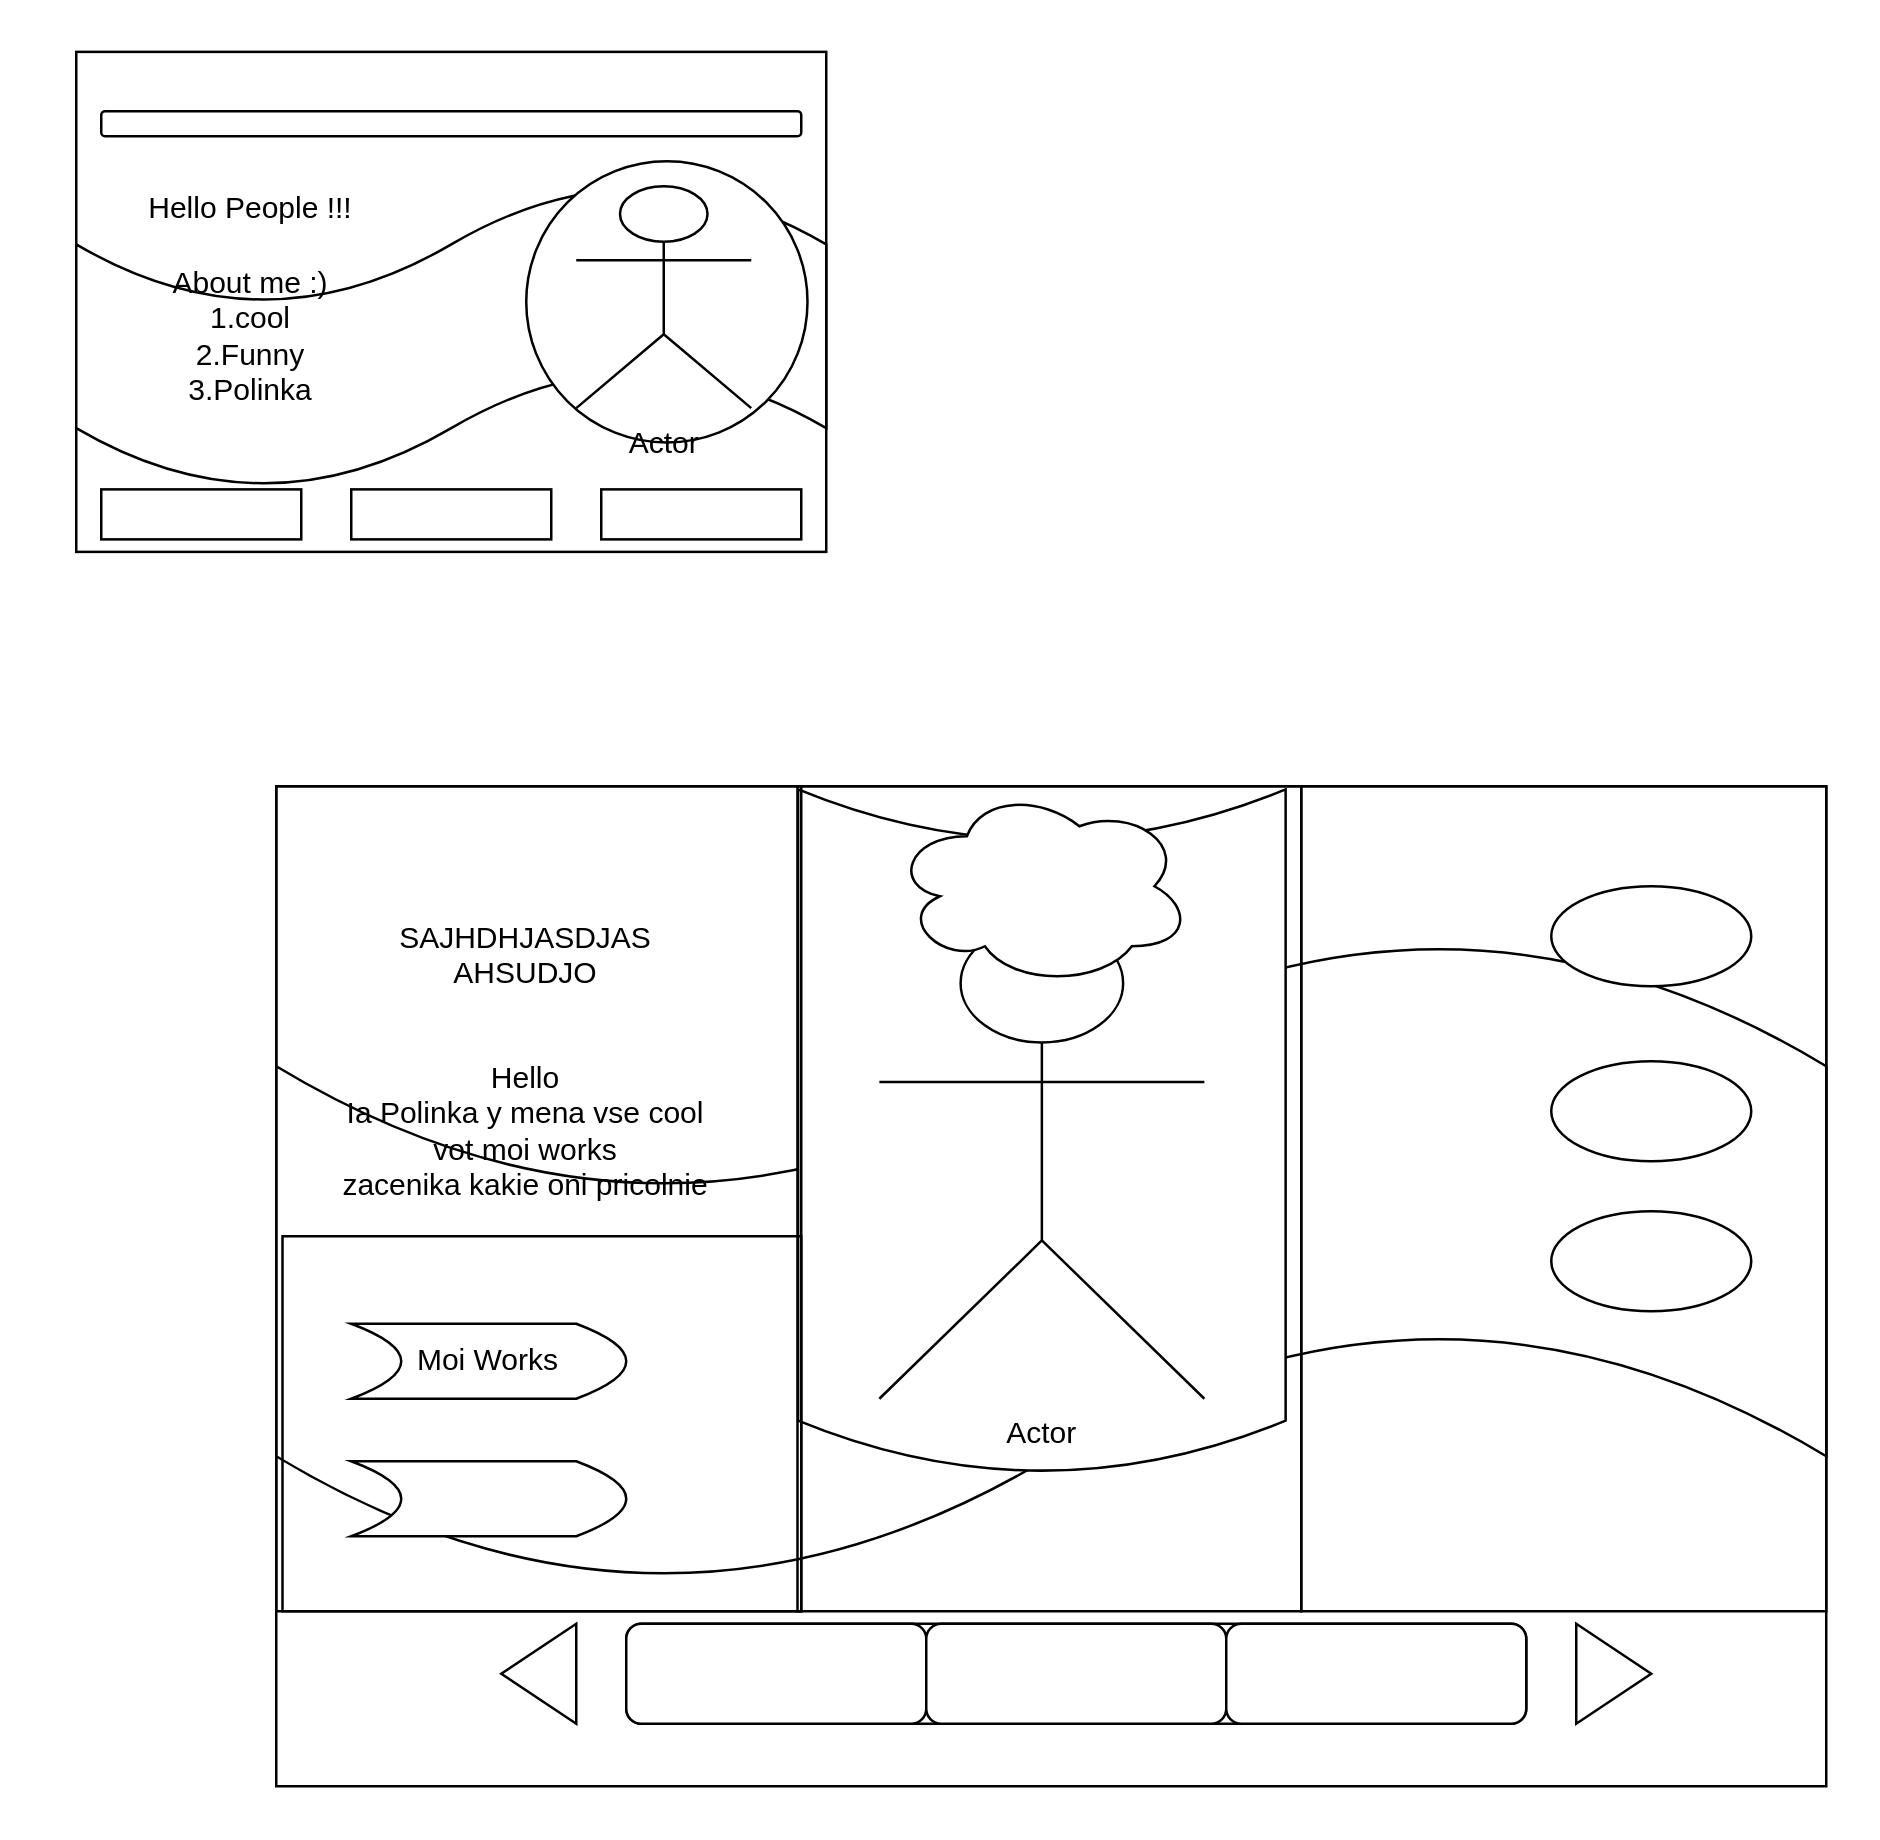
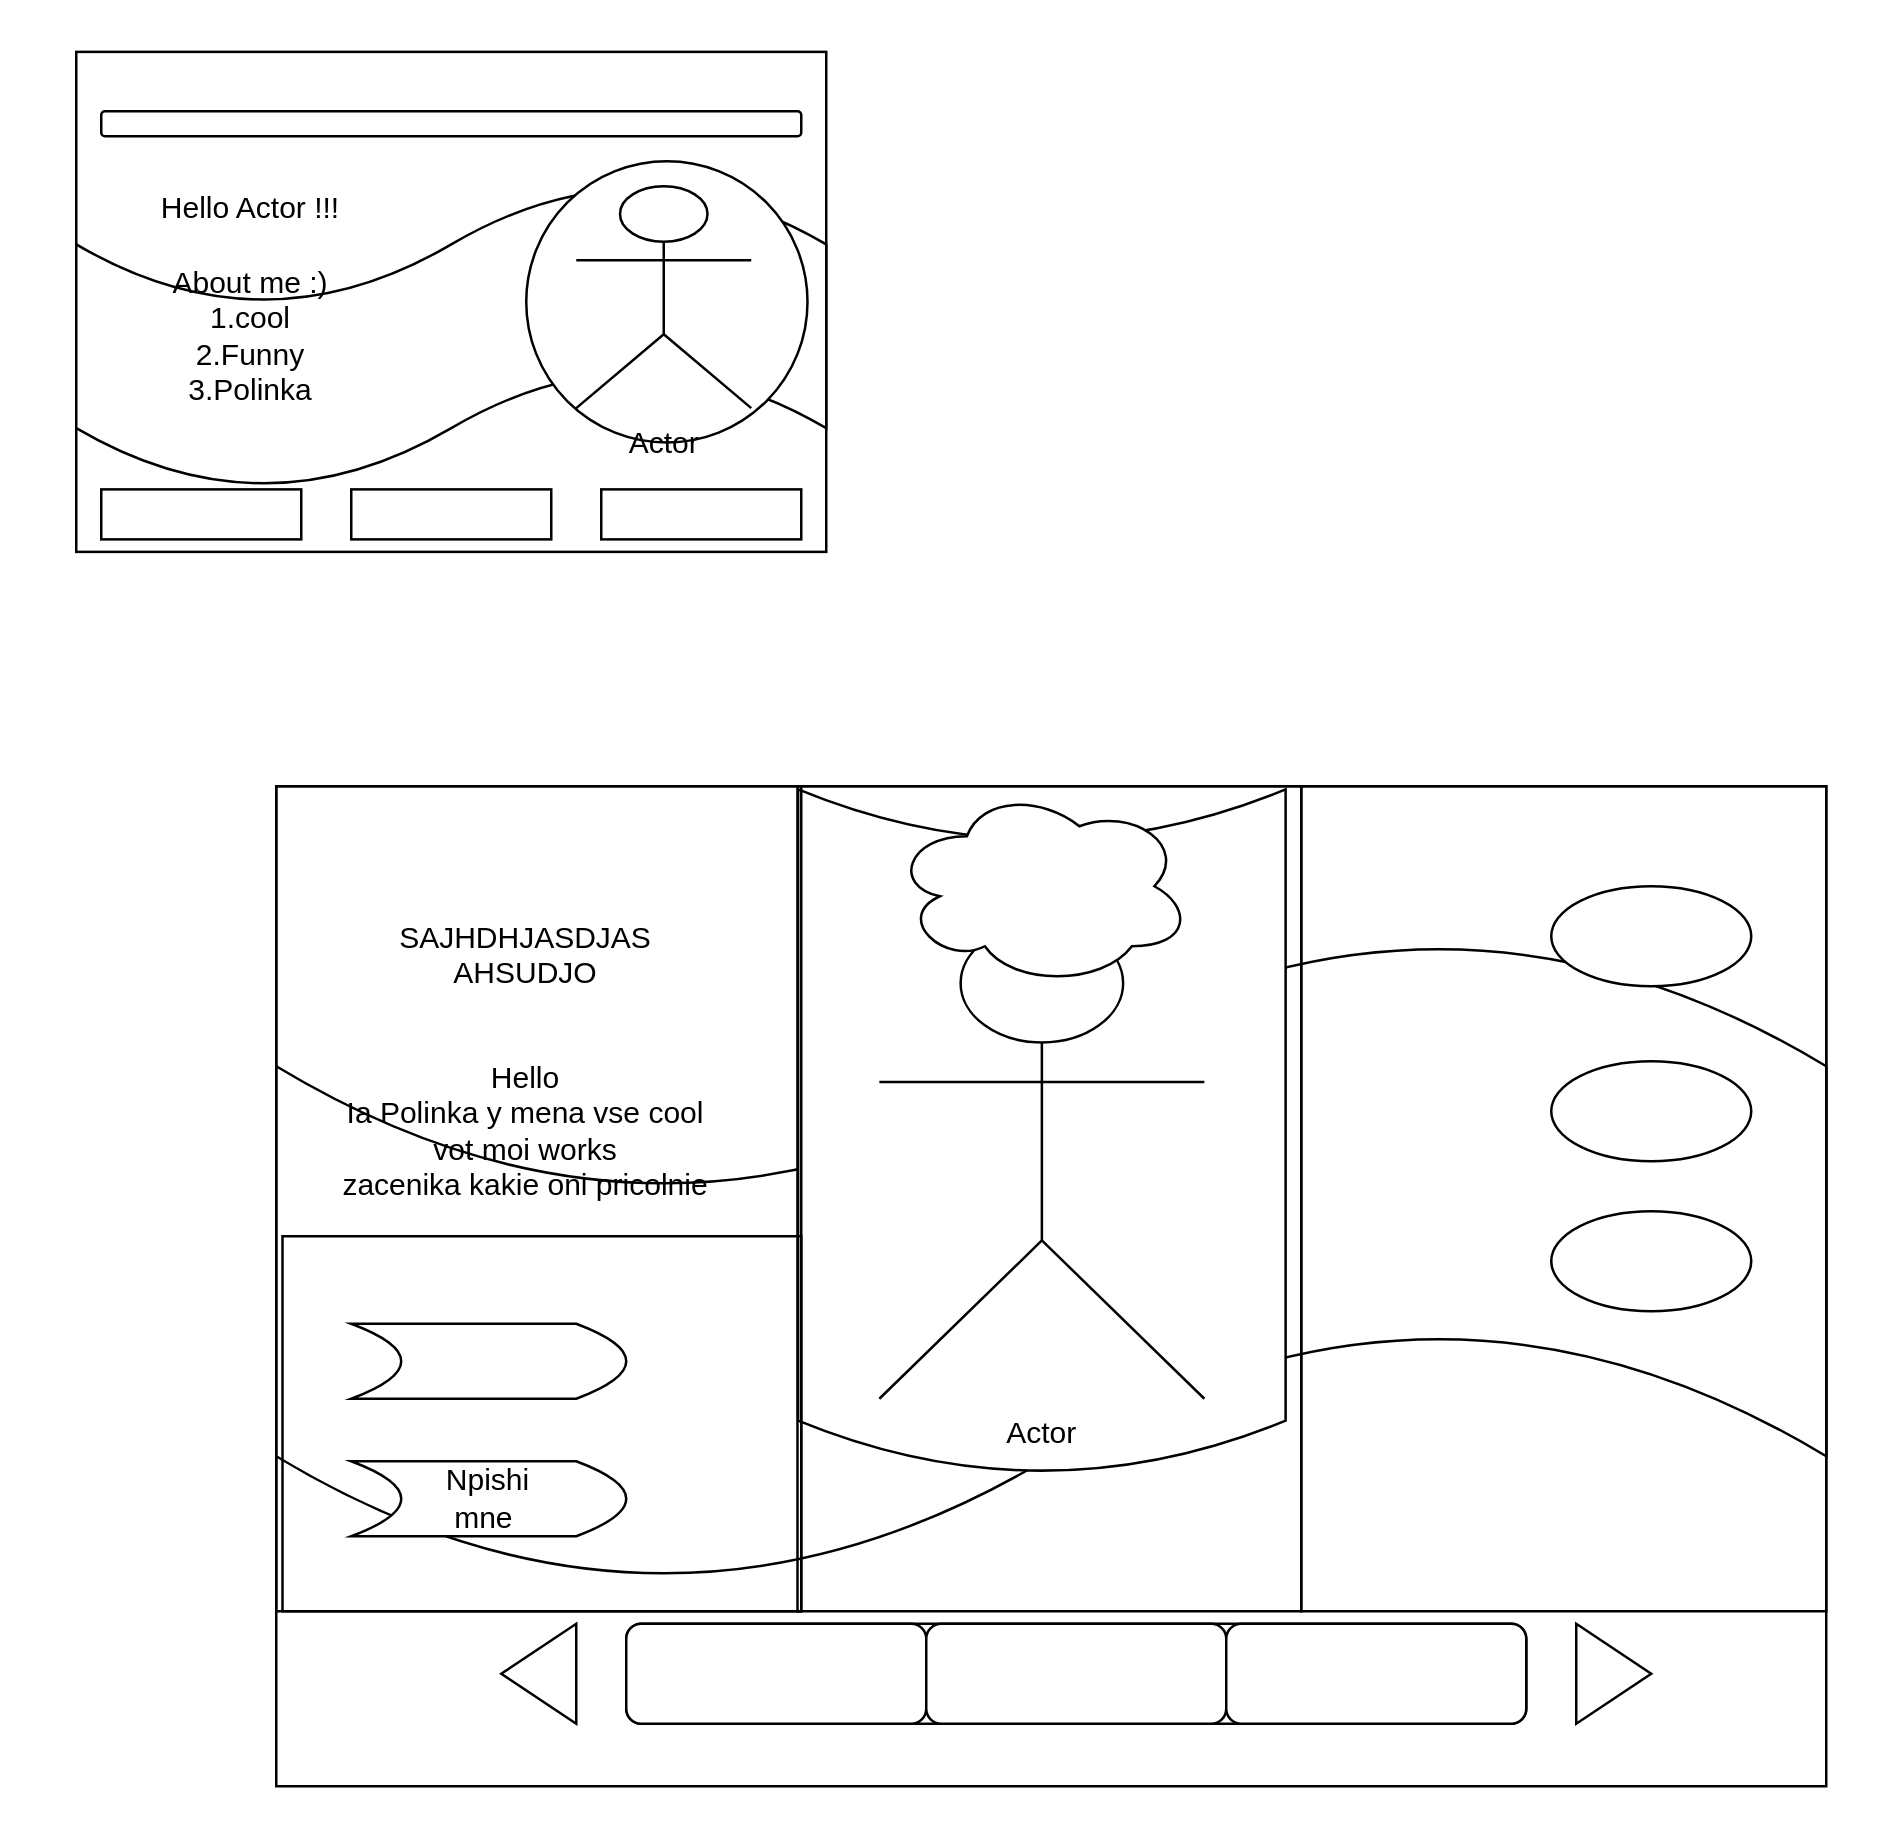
node "Hello People !!!": label "Hello People !!!" -> "Hello Actor !!!"
node "Moi Works": removed
node "Npishi mne": added
